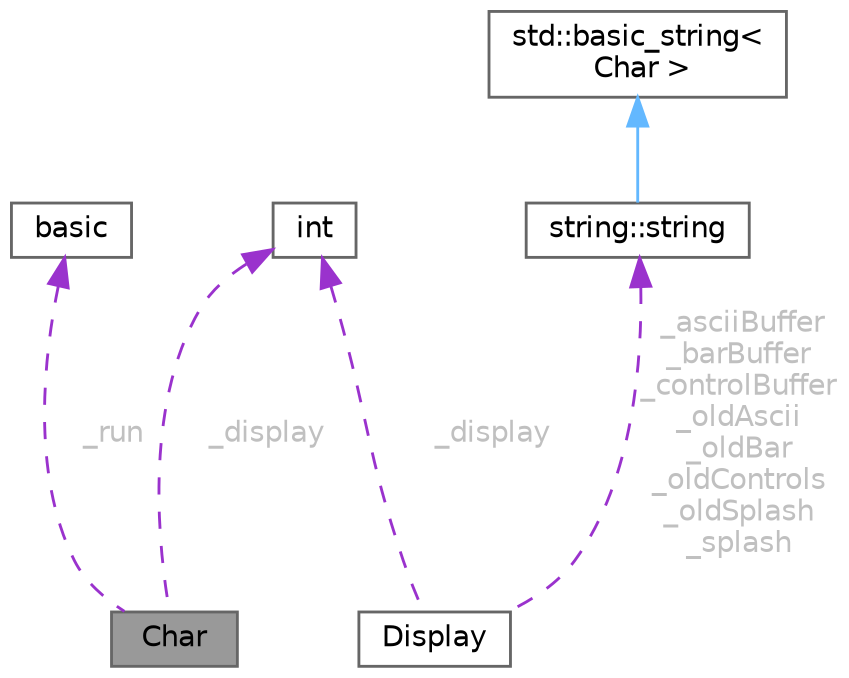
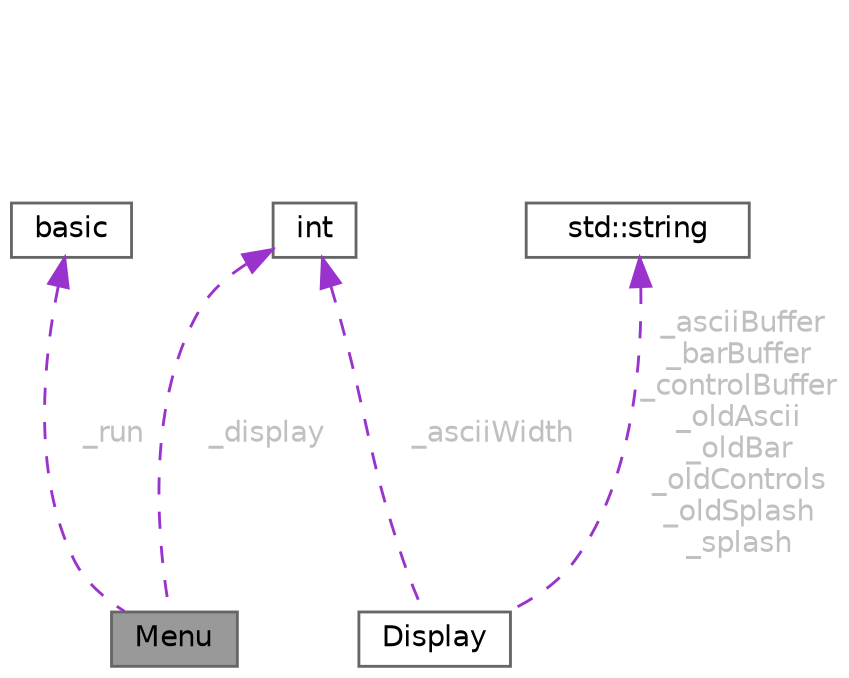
node "std::basic_string< Char >": removed
node "string::string": label "string::string" -> "std::string"
edge "Display" -> "int": label " _display" -> " _asciiWidth"
node "Char": label "Char" -> "Menu"
